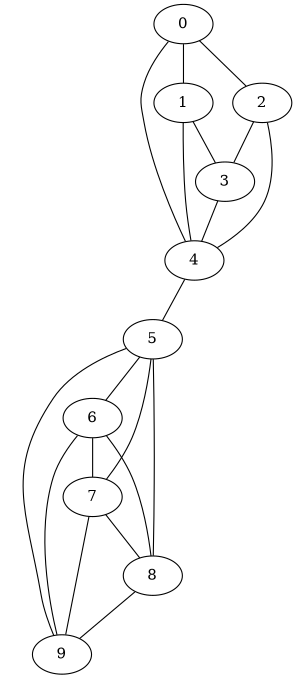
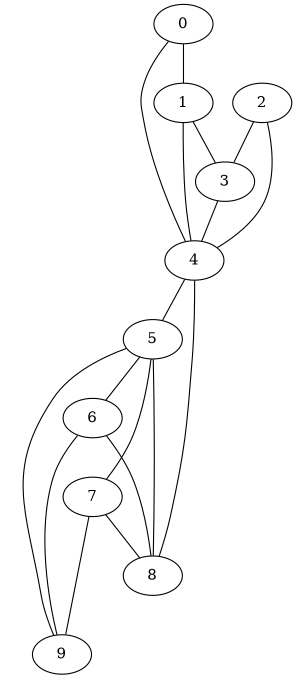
edge "0" -- "2": removed
edge "6" -- "7": removed
edge "8" -- "9": now "8" -- "4"
